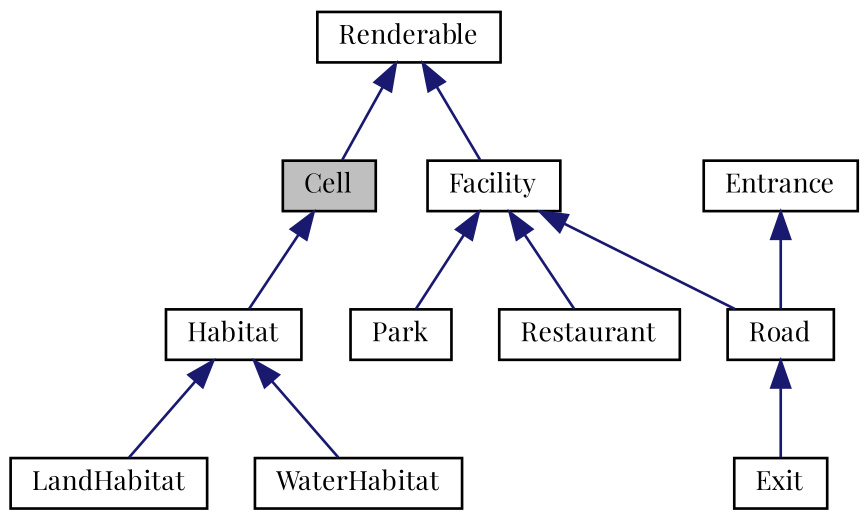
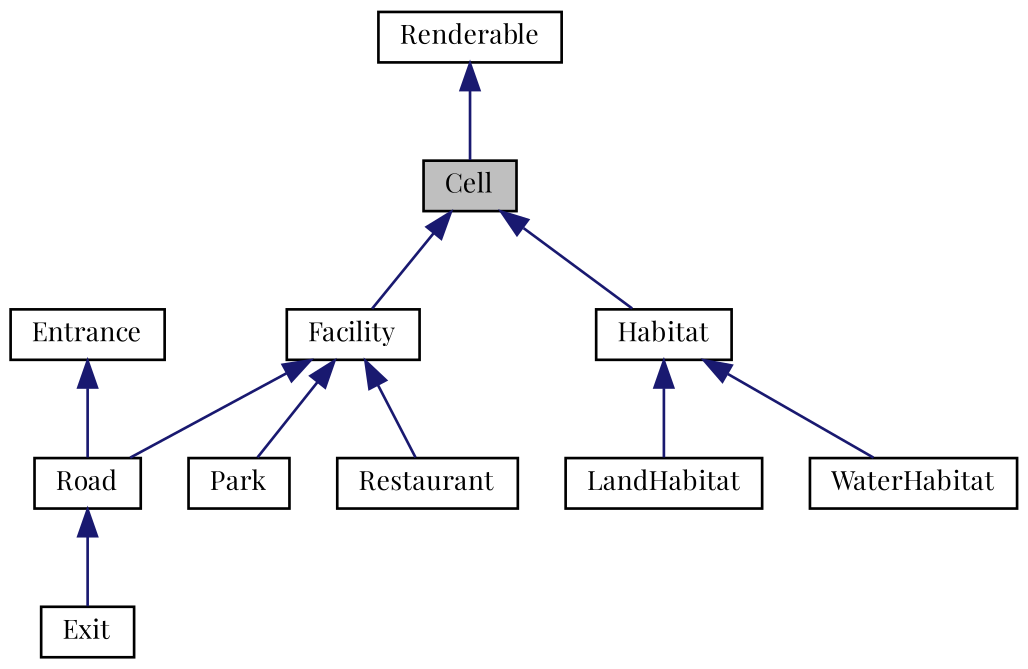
edge "Facility" -> "Renderable": now "Facility" -> "Cell"
